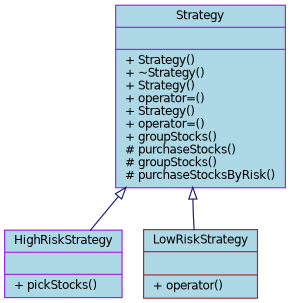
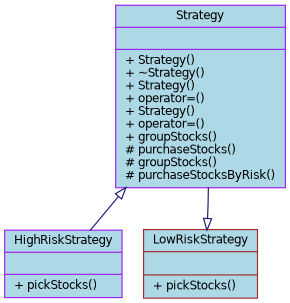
edge "LowRiskStrategy" -> "Strategy": reversed
node "LowRiskStrategy": text "+ operator()" -> "+ pickStocks()"
